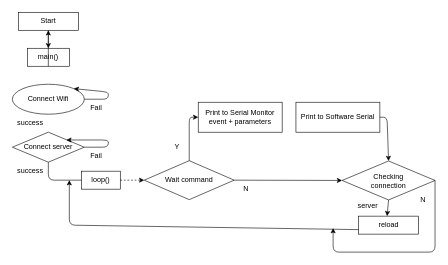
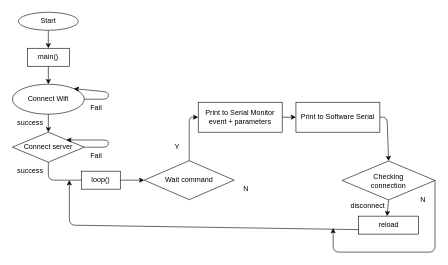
node "Start": shape rectangle -> ellipse
edge "main()" -> "Start": now "main()" -> "Connect Wifi"
edge "Print to Serial Monitor event + parameters" -> "Print to Software Serial": added
edge "Connect Wifi" -> "Connect server": added
edge "loop()" -> "Wait command": style dashed -> solid
edge "Wait command" -> "Checking connection": removed
node "server": label "server" -> "disconnect"
